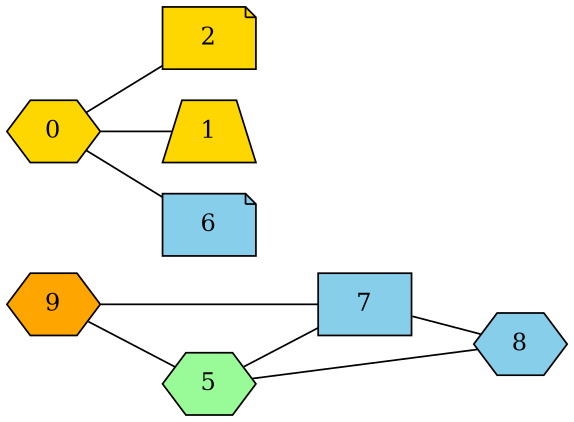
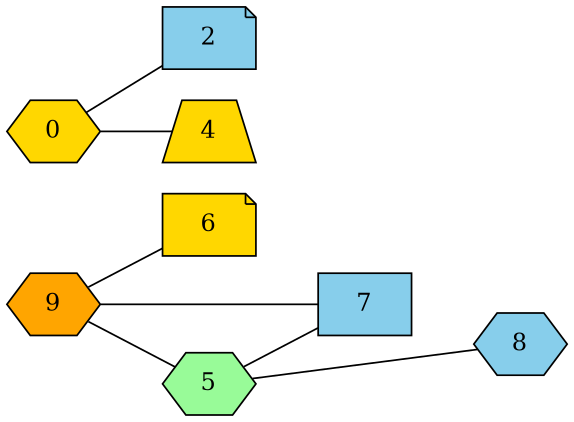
node "2": fillcolor gold -> skyblue
node "1": label "1" -> "4"
edge "0" -- "6": now "9" -- "6"
node "6": fillcolor skyblue -> gold
edge "7" -- "8": removed
